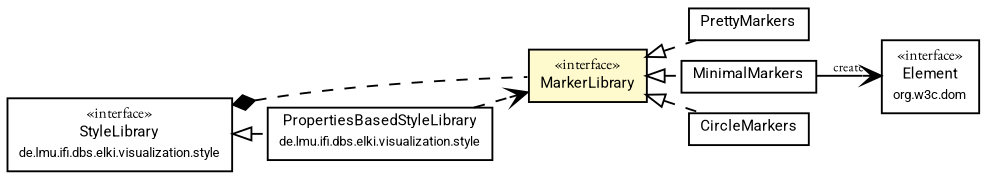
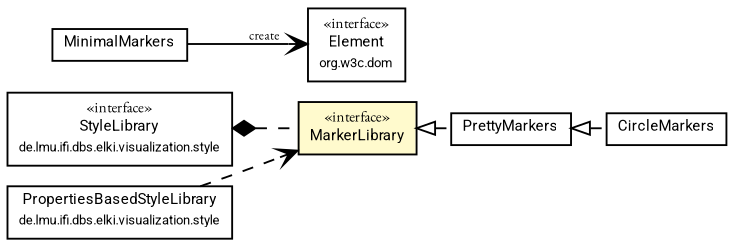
edge "MinimalMarkers" -> "MarkerLibrary": removed
edge "CircleMarkers" -> "MarkerLibrary": now "CircleMarkers" -> "PrettyMarkers"
edge "PropertiesBasedStyleLibrary" -> "StyleLibrary": removed
